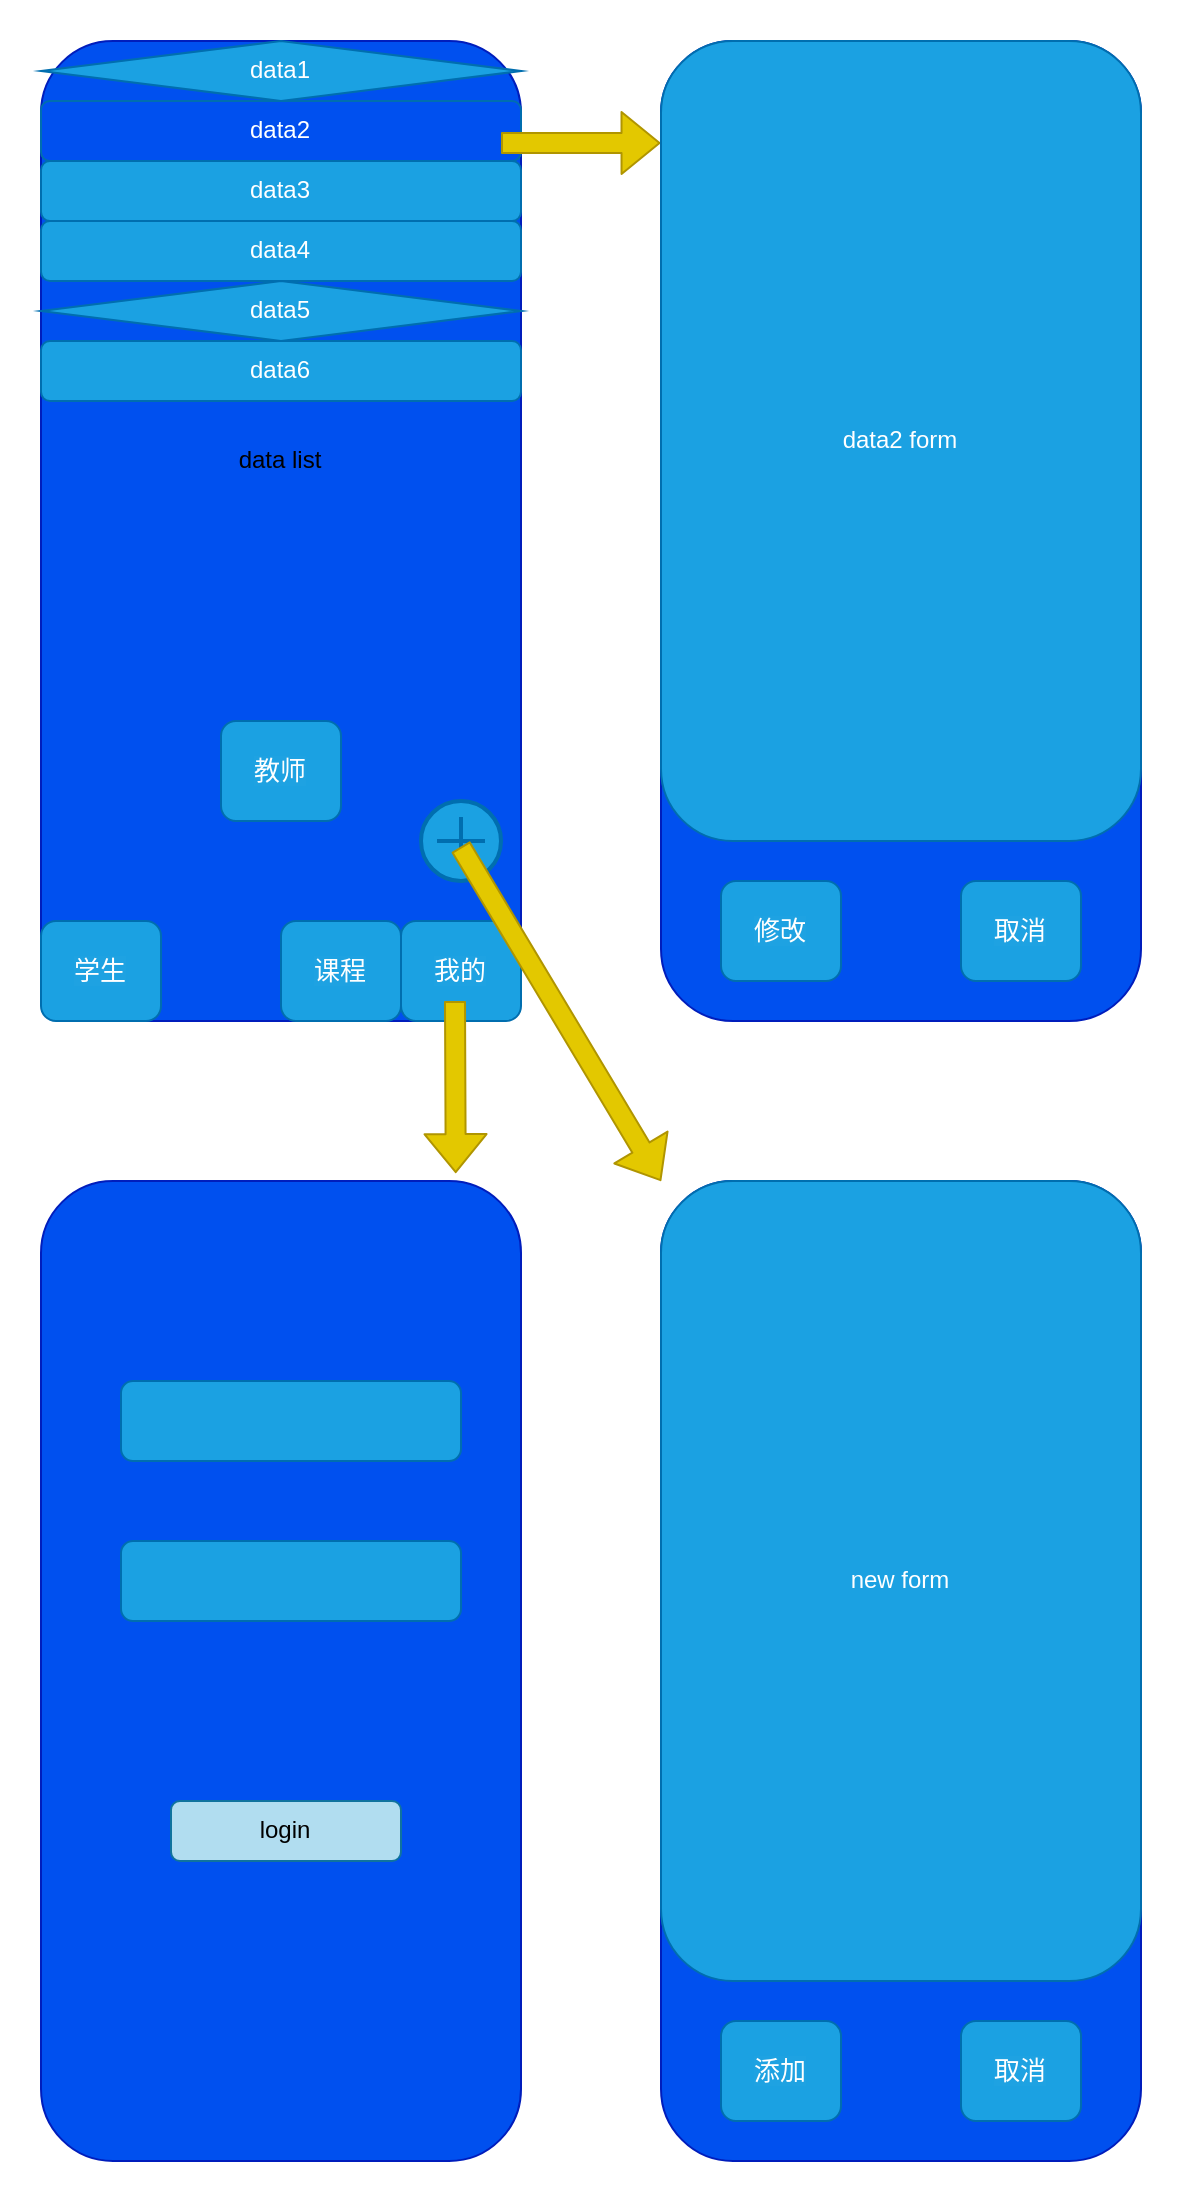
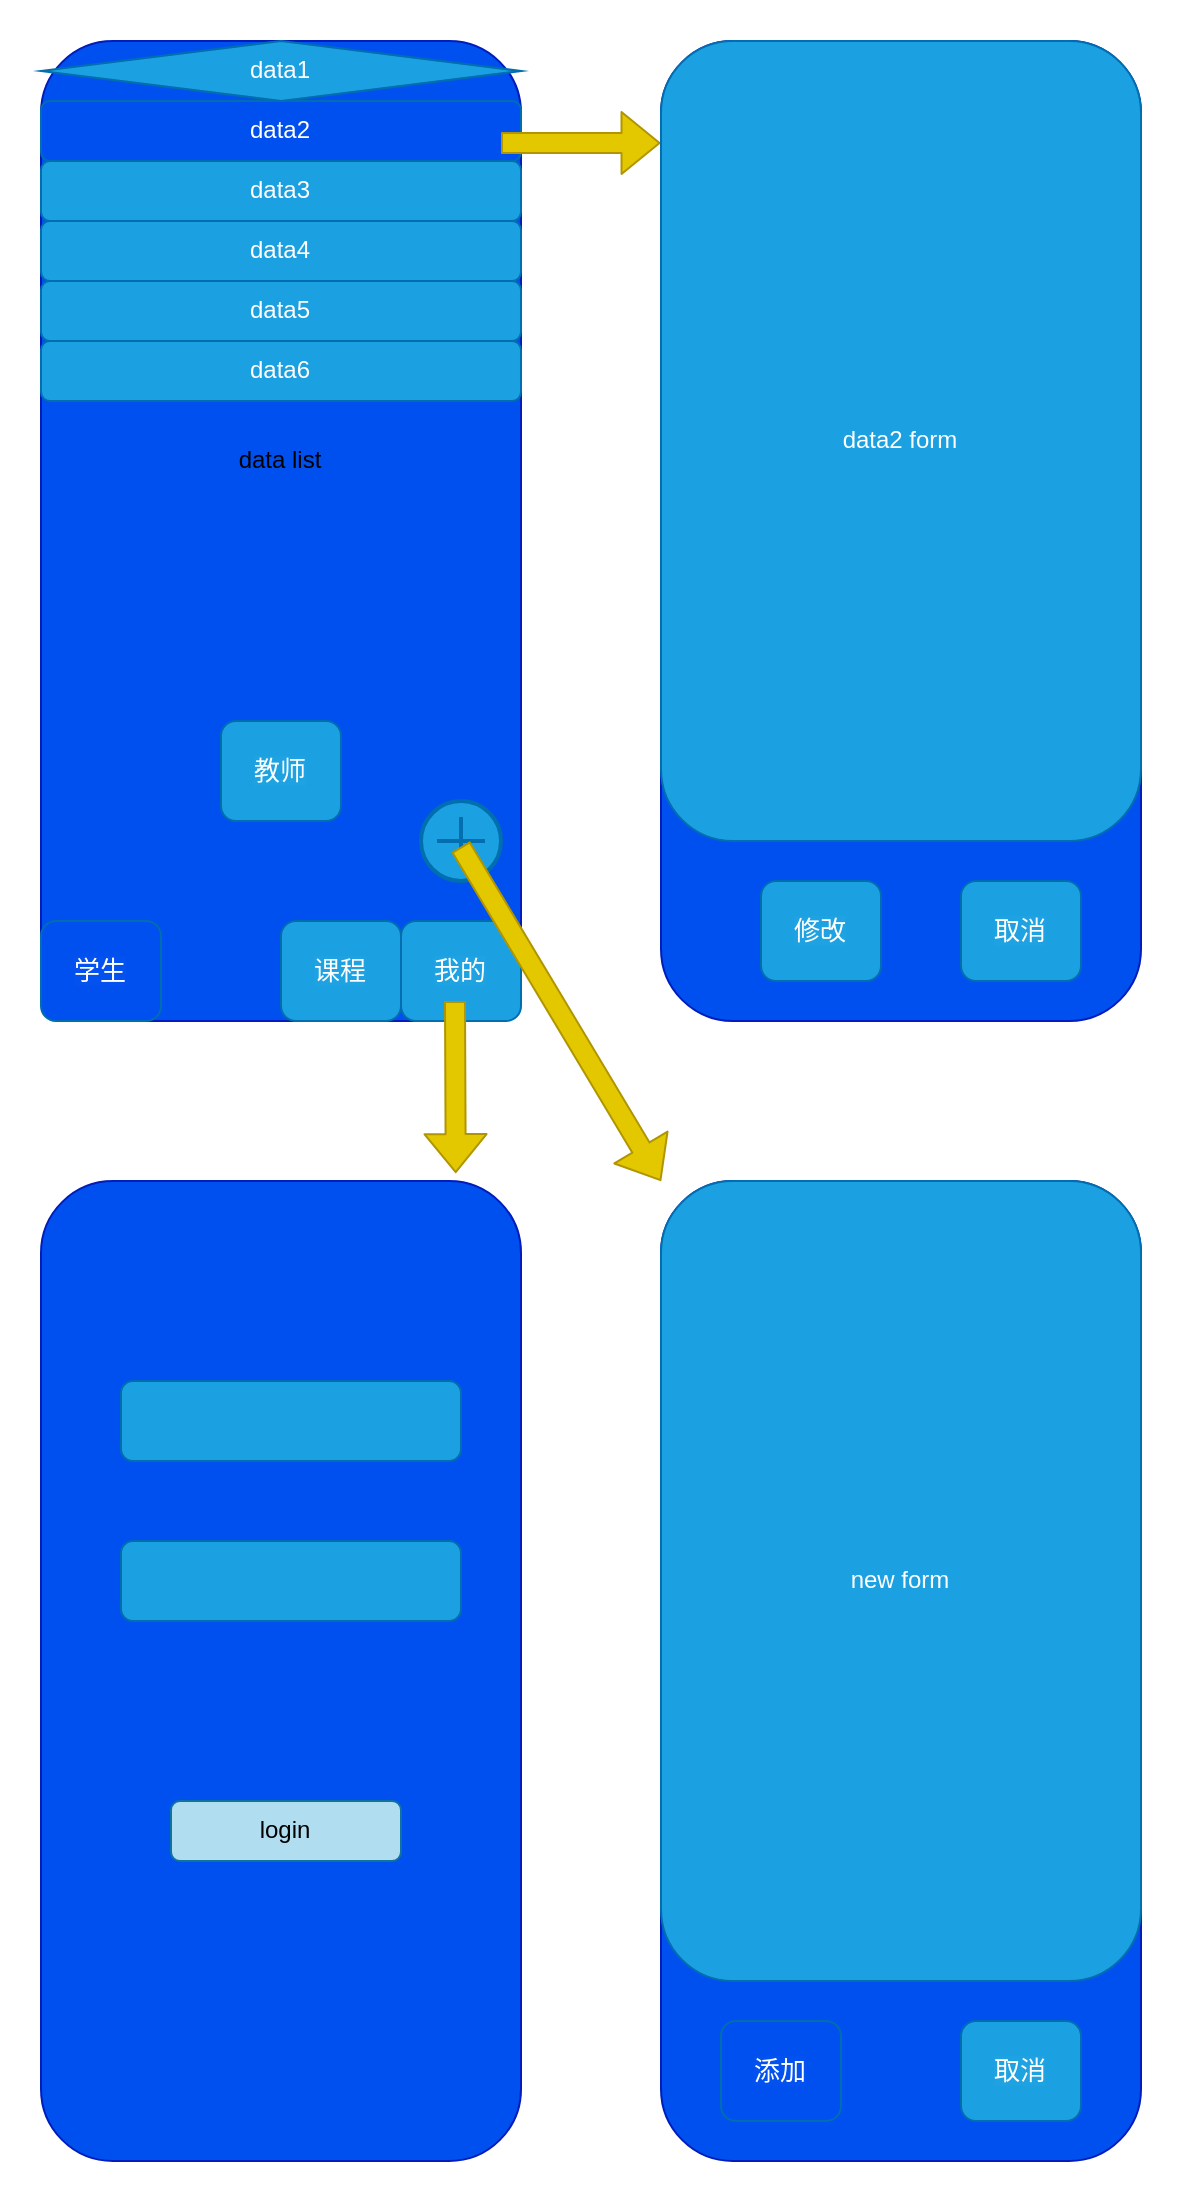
node "data5": shape diamond -> rounded rectangle
node "修改": moved (781, 931) -> (821, 931)
node "学生": fillcolor #1ba1e2 -> #0050ef
node "添加": fillcolor #1ba1e2 -> #0050ef
